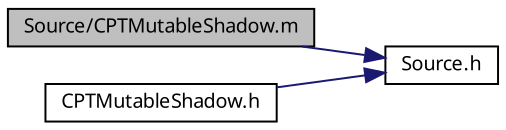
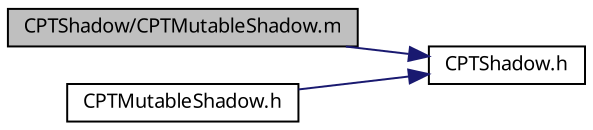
node "Source/CPTMutableShadow.m": label "Source/CPTMutableShadow.m" -> "CPTShadow/CPTMutableShadow.m"
node "Source.h": label "Source.h" -> "CPTShadow.h"
